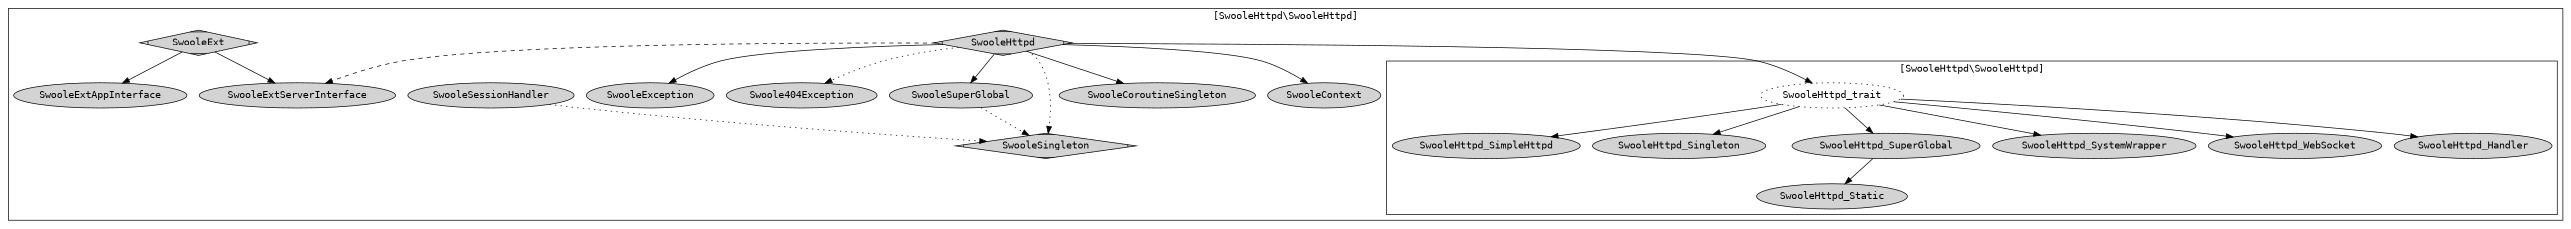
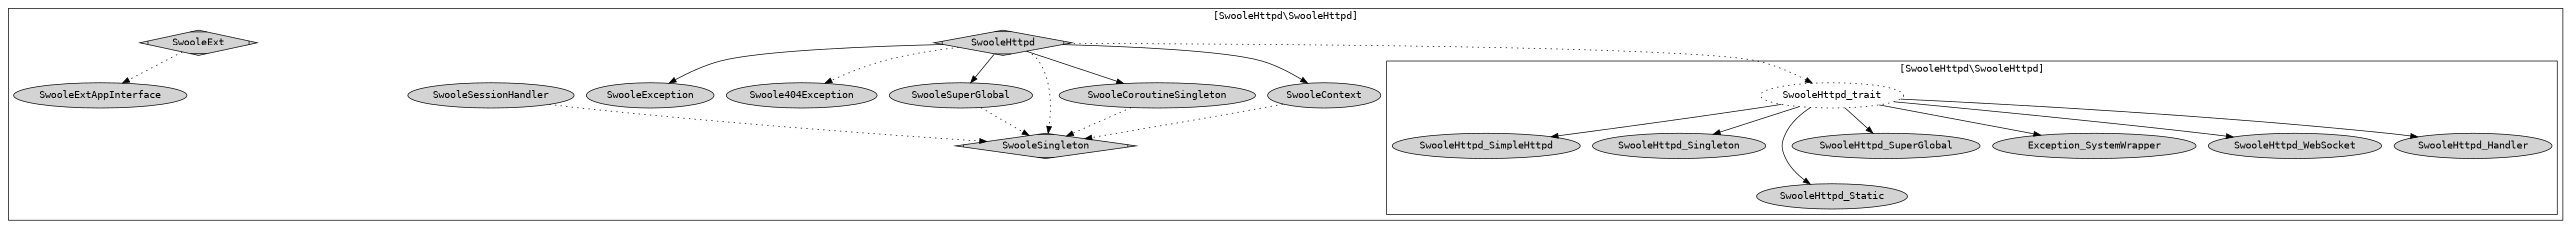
edge "SwooleHttpd" -> "SwooleHttpd_trait": style solid -> dotted
edge "SwooleExt" -> "SwooleExtAppInterface": style solid -> dotted
node "SwooleExtServerInterface": removed
edge "SwooleCoroutineSingleton" -> "SwooleSingleton": added
edge "SwooleContext" -> "SwooleSingleton": added
node "SwooleHttpd_SystemWrapper": label "SwooleHttpd_SystemWrapper" -> "Exception_SystemWrapper"
edge "SwooleHttpd_SuperGlobal" -> "SwooleHttpd_Static": now "SwooleHttpd_trait" -> "SwooleHttpd_Static"
